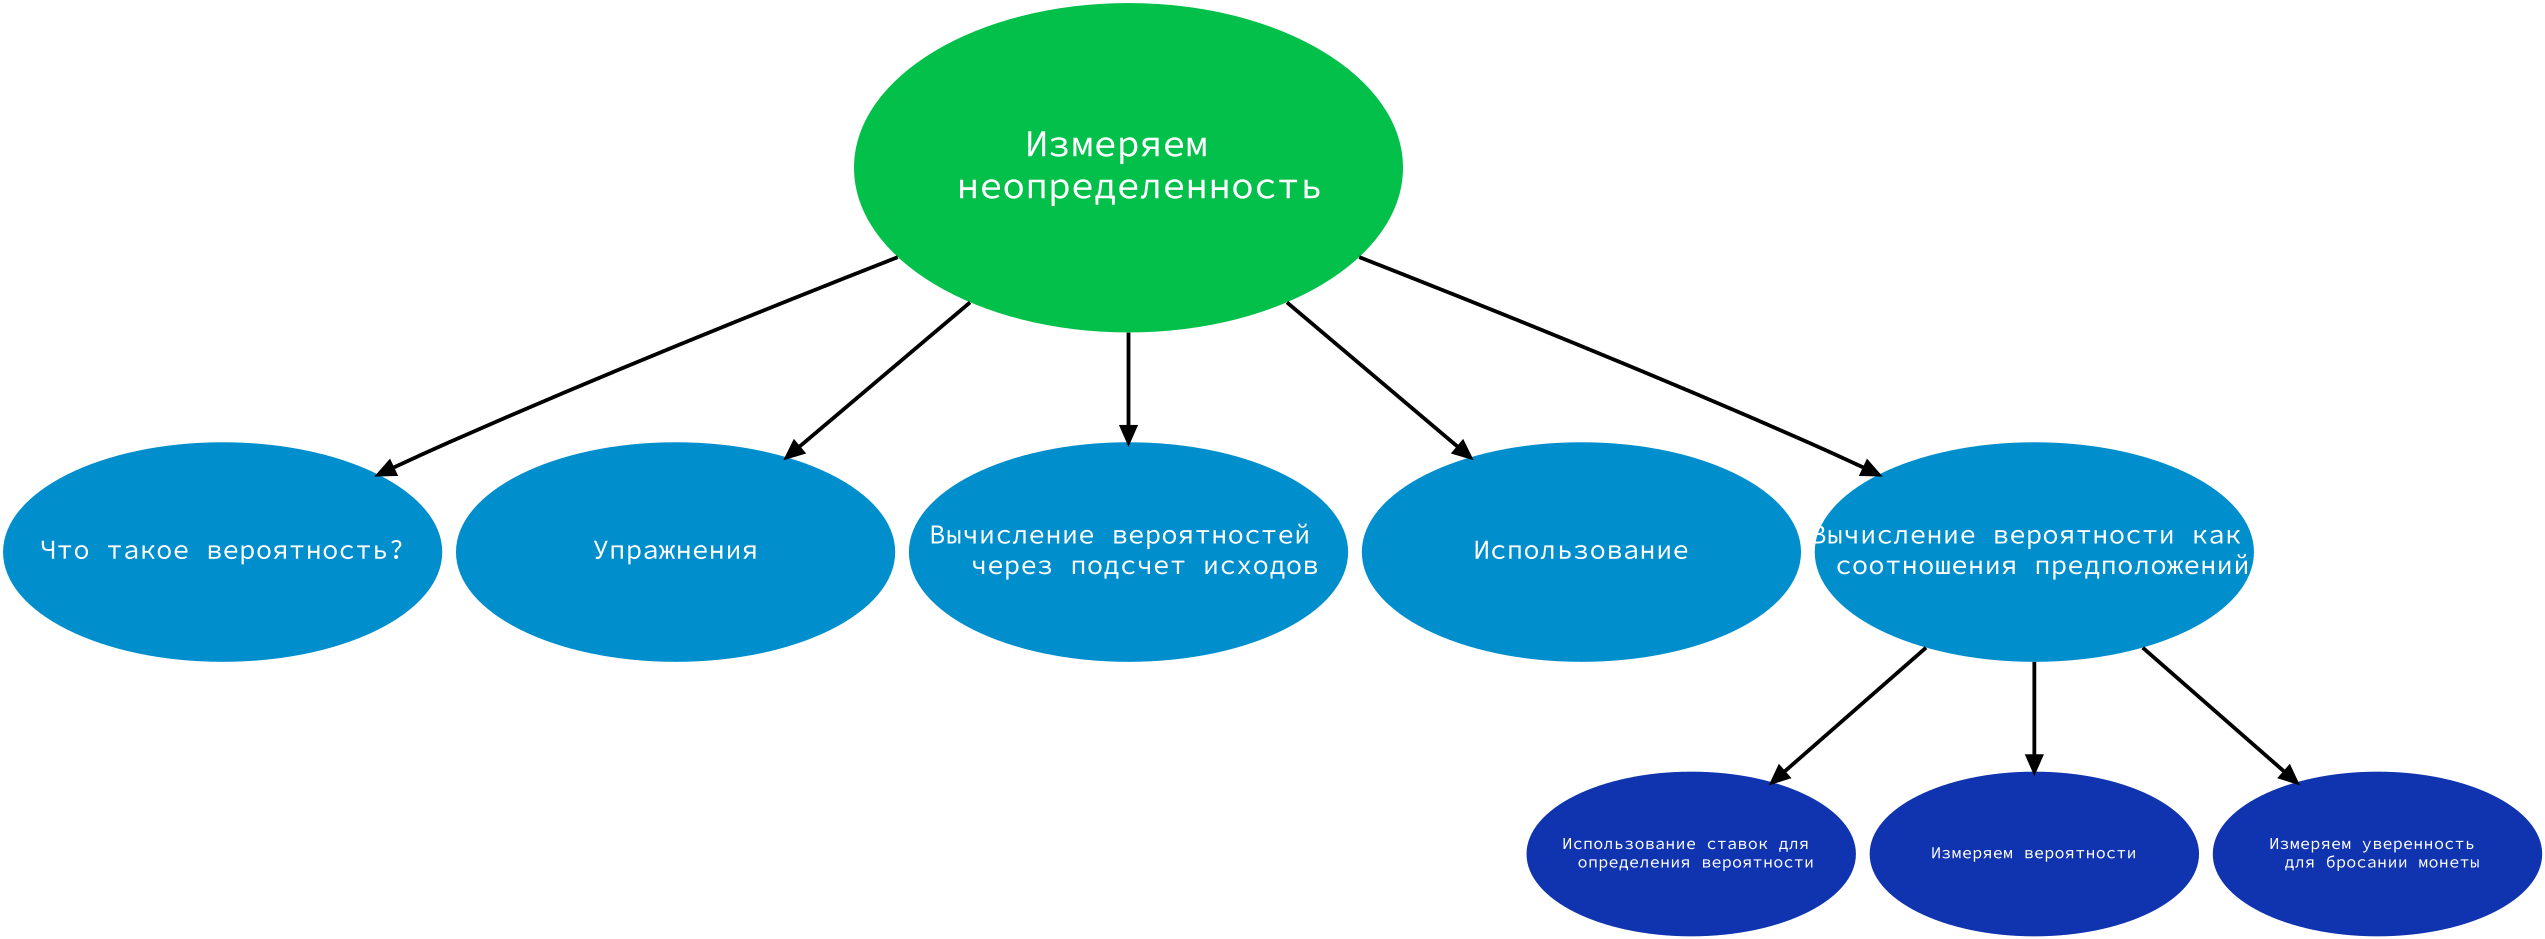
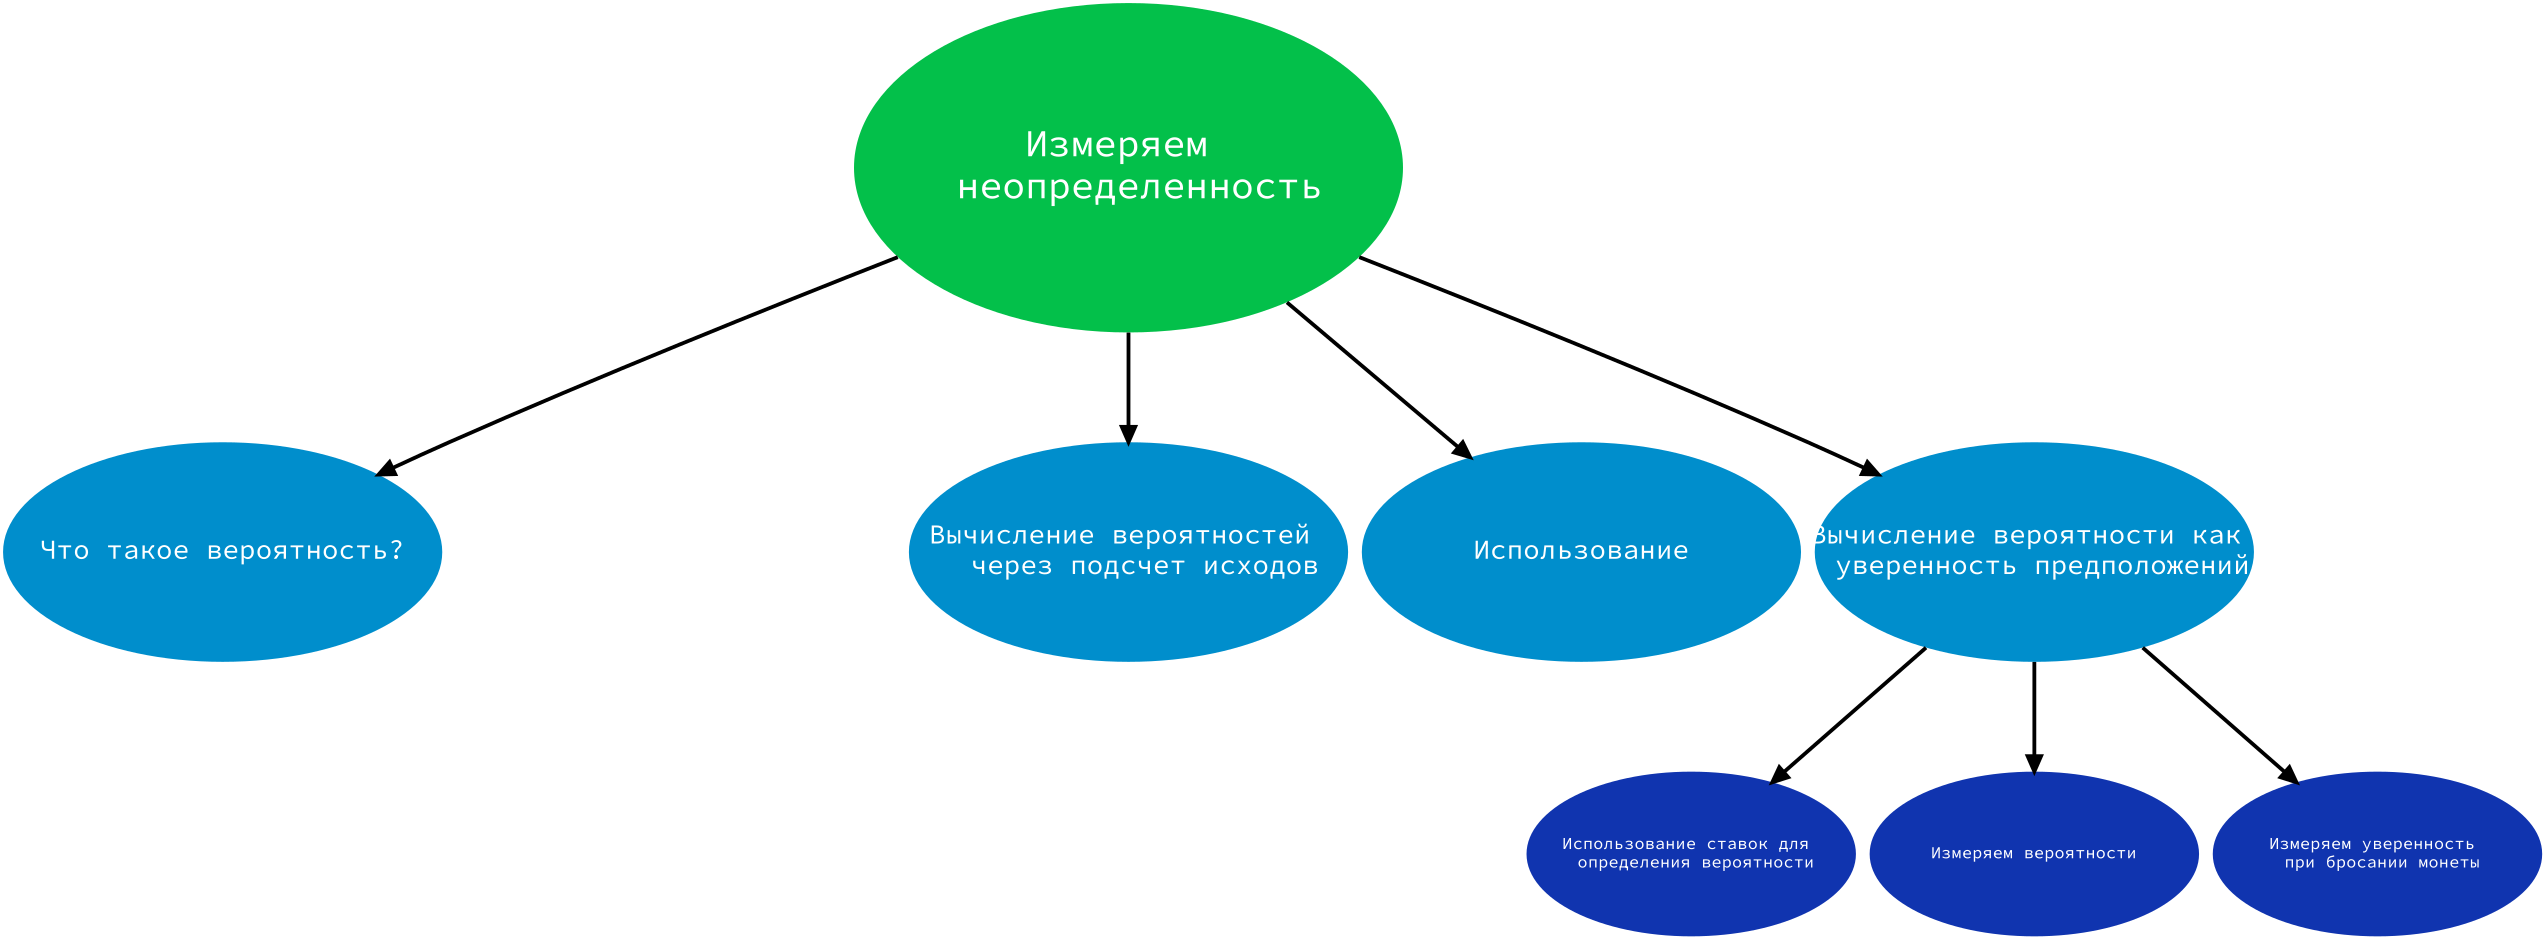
node "Упражнения": removed
node "Вычисление вероятности как соотношения предположений": label "Вычисление вероятности как соотношения предположений" -> "Вычисление вероятности как уверенность предположений"
node "Измеряем уверенность для бросании монеты": label "Измеряем уверенность для бросании монеты" -> "Измеряем уверенность при бросании монеты"
